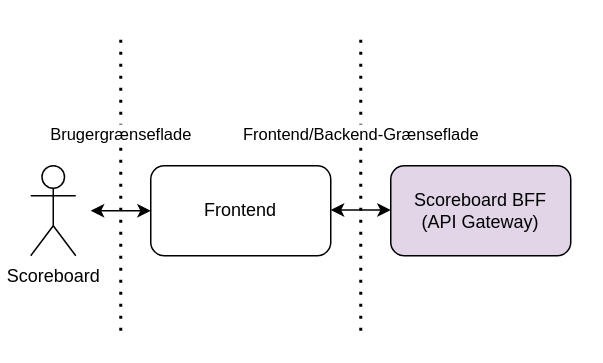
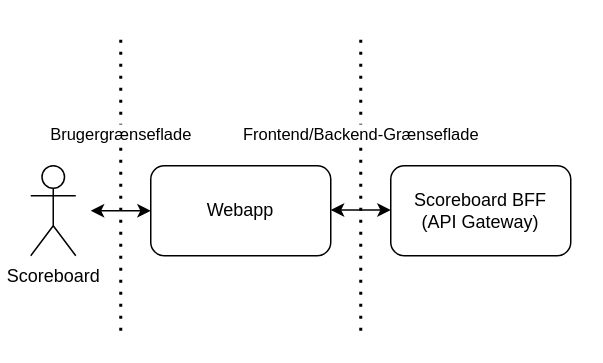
node "Frontend": label "Frontend" -> "Webapp"
node "Scoreboard BFF (API Gateway)": fillcolor #e1d5e7 -> #ffffff
